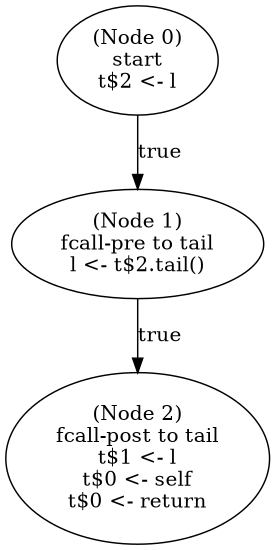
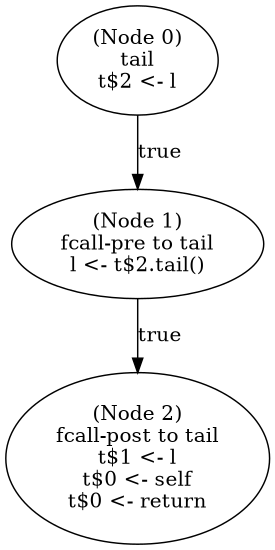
node "(Node 0) start t$2 <- l": label "(Node 0) start t$2 <- l" -> "(Node 0) tail t$2 <- l"
